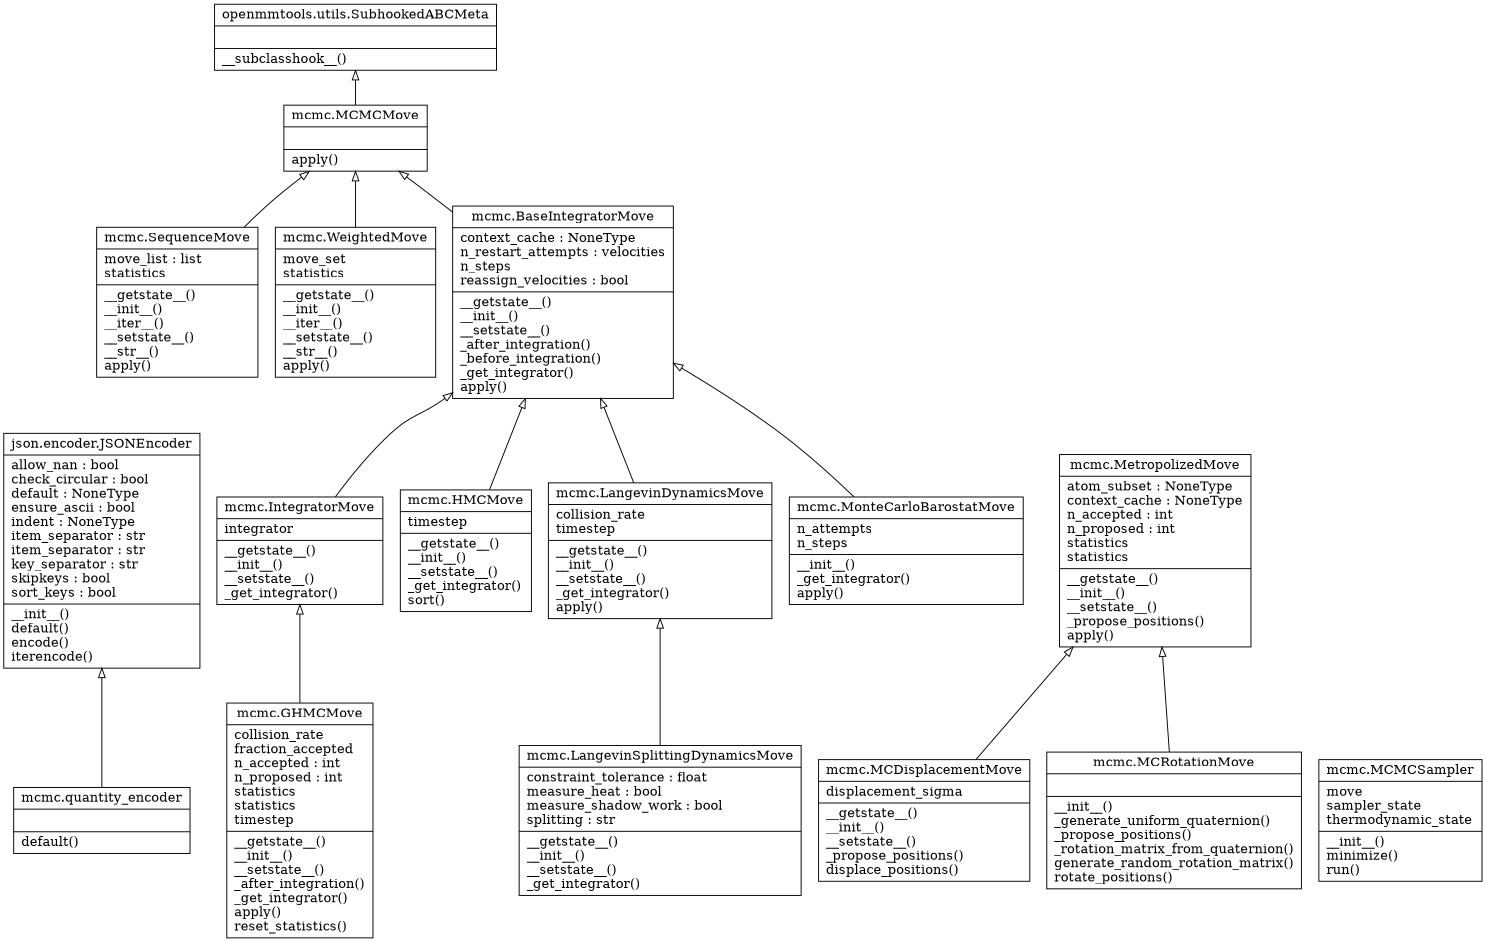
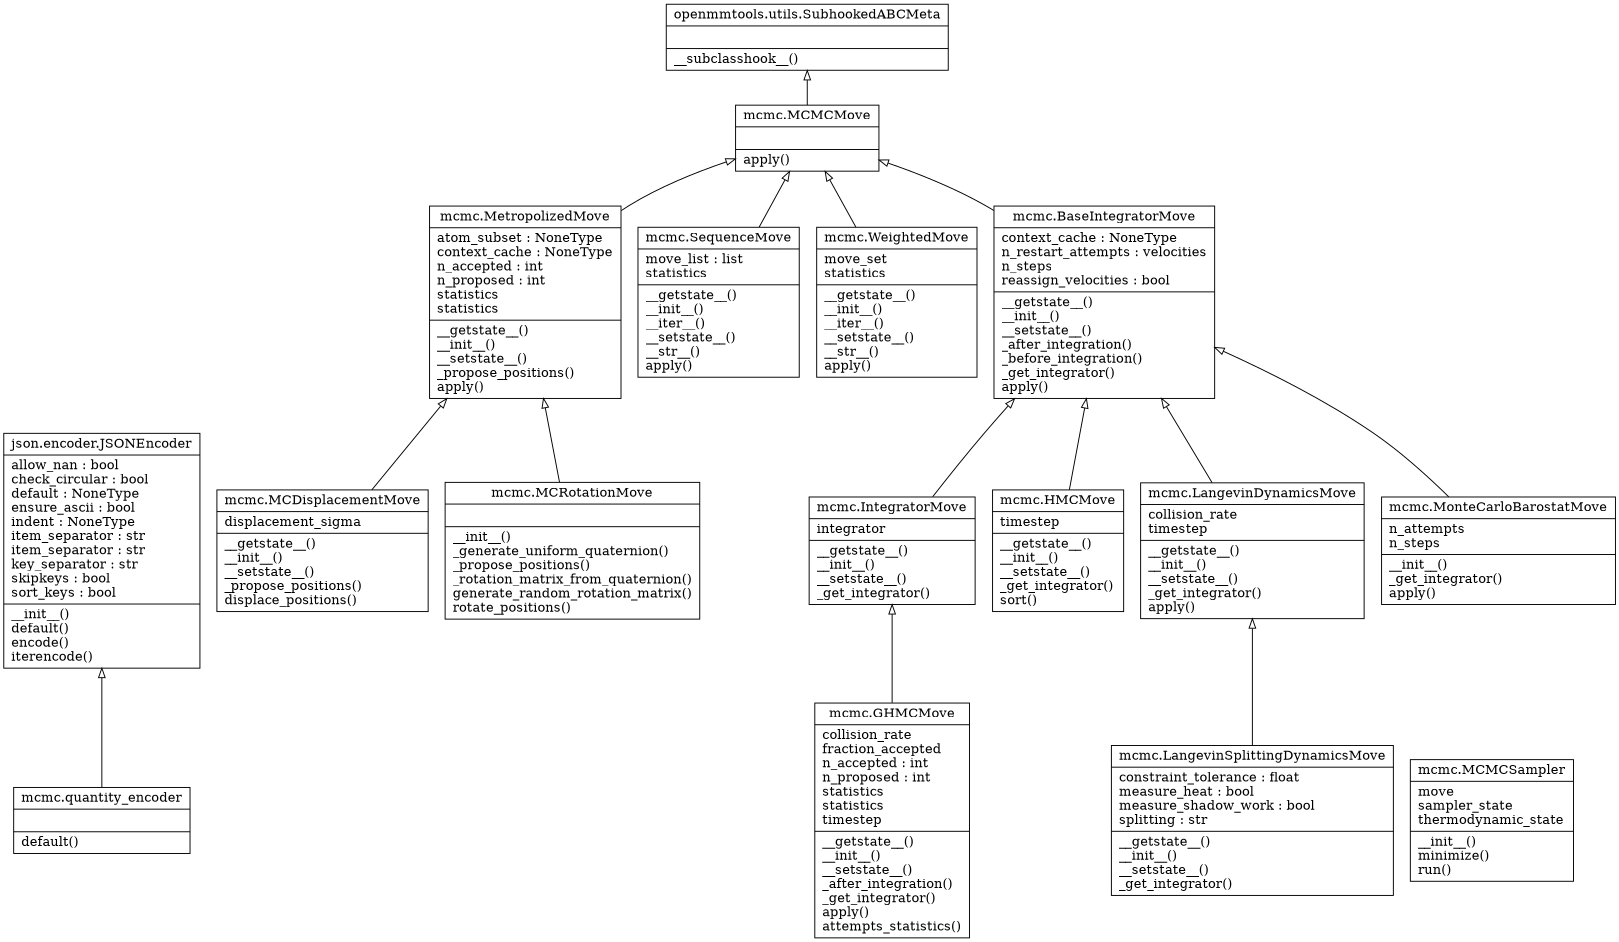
edge "mcmc.MetropolizedMove" -> "mcmc.MCMCMove": added
node "mcmc.GHMCMove": text "reset_statistics()" -> "attempts_statistics()"
